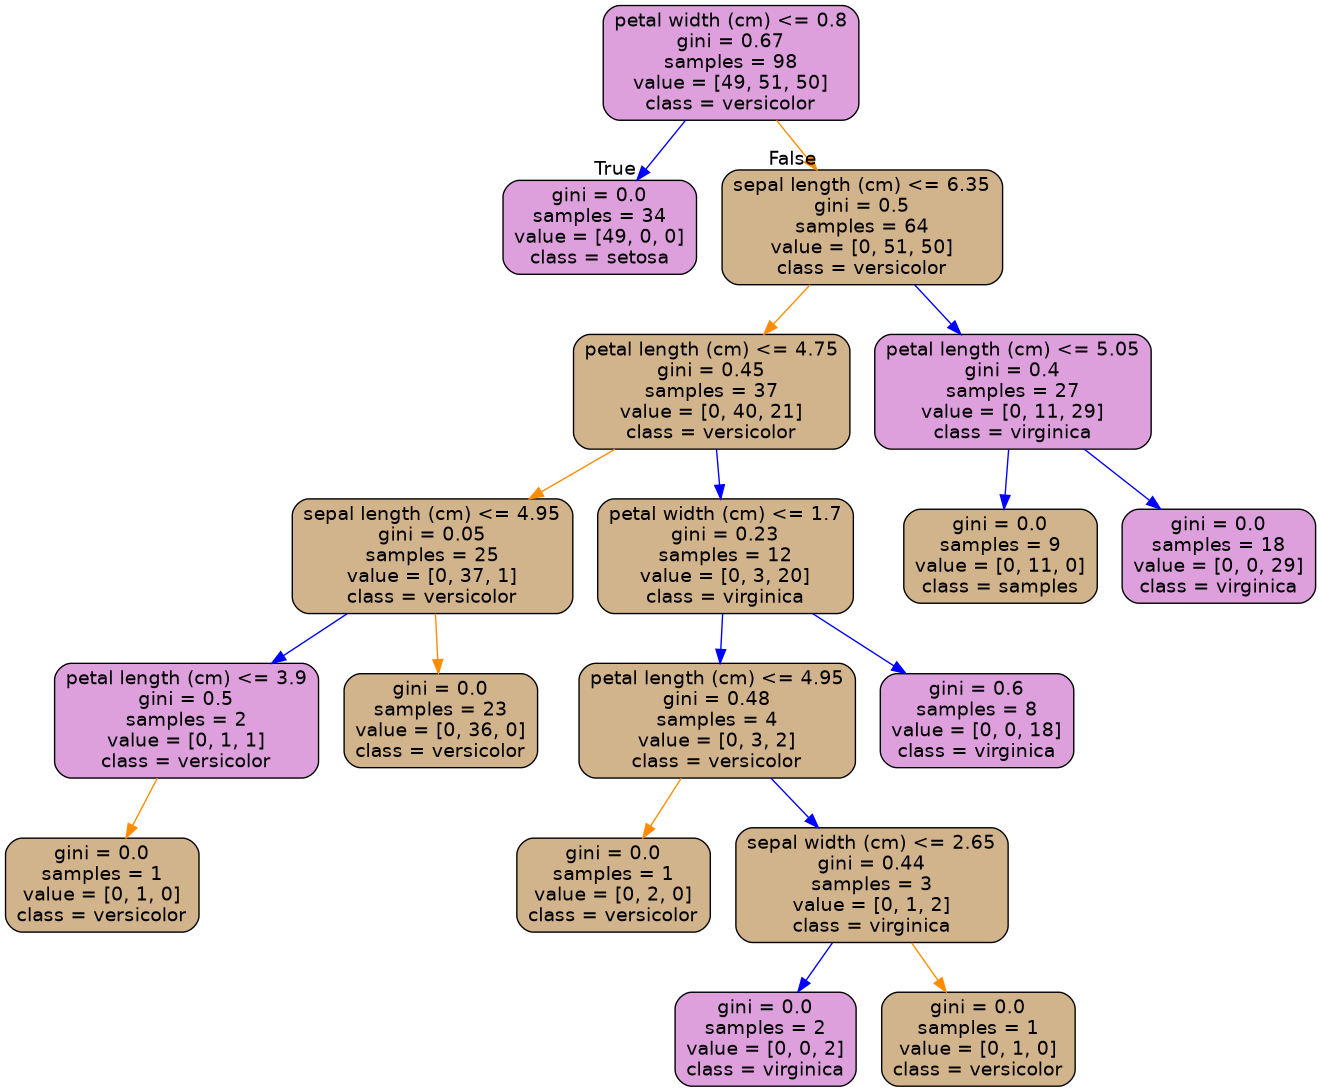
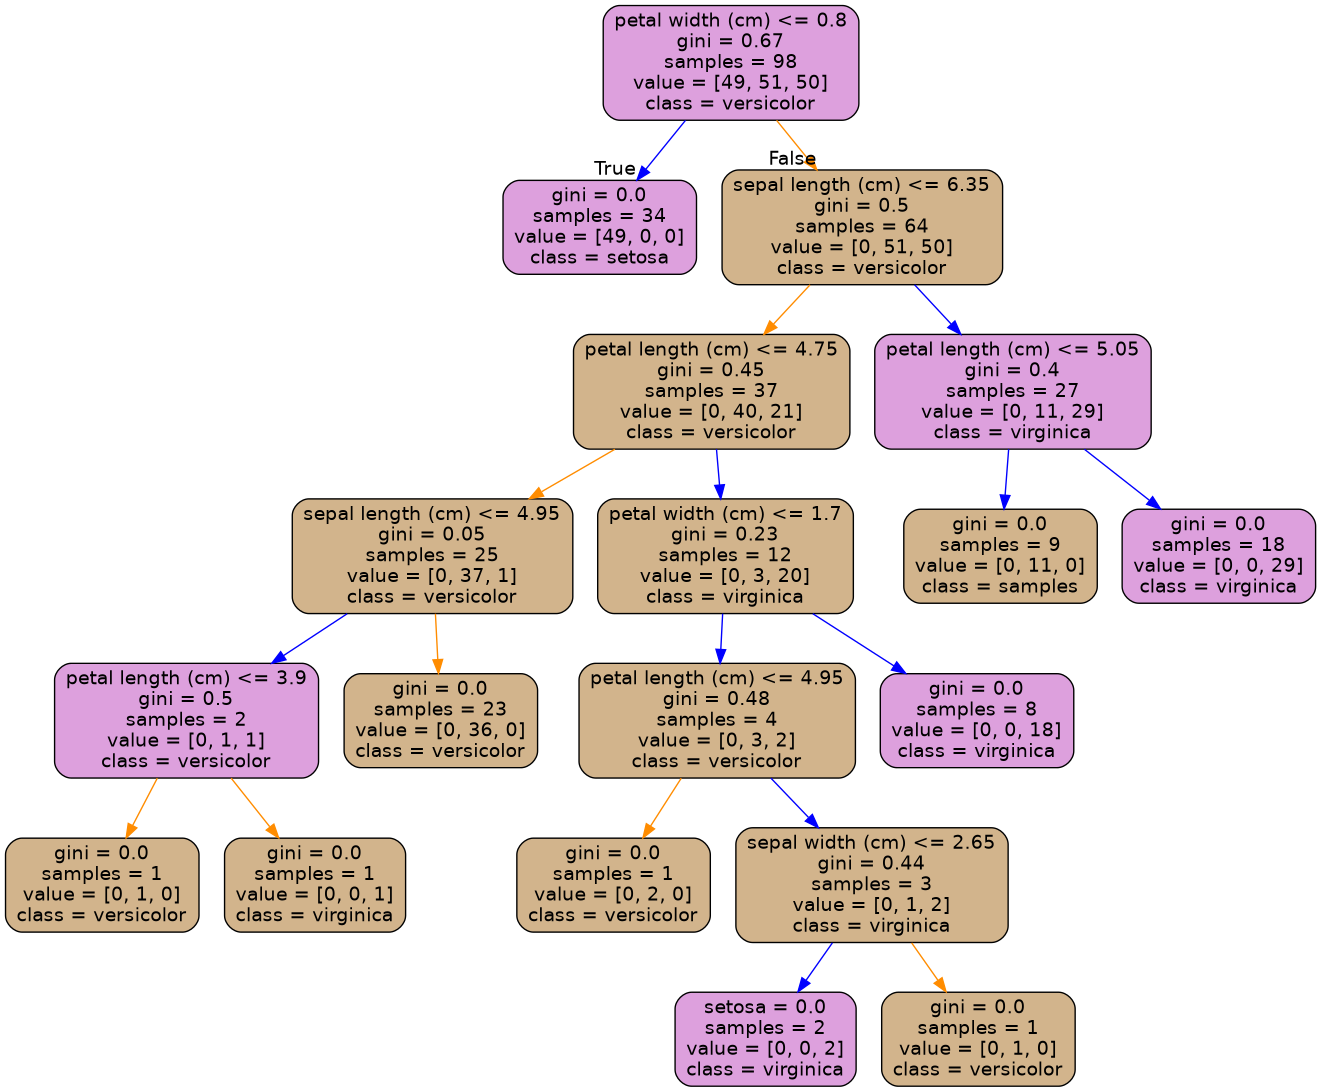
node "gini = 0.6 samples = 8 value = [0, 0, 18] class = virginica": label "gini = 0.6 samples = 8 value = [0, 0, 18] class = virginica" -> "gini = 0.0 samples = 8 value = [0, 0, 18] class = virginica"
node "gini = 0.0 samples = 1 value = [0, 0, 1] class = virginica": added
node "gini = 0.0 samples = 2 value = [0, 0, 2] class = virginica": label "gini = 0.0 samples = 2 value = [0, 0, 2] class = virginica" -> "setosa = 0.0 samples = 2 value = [0, 0, 2] class = virginica"
